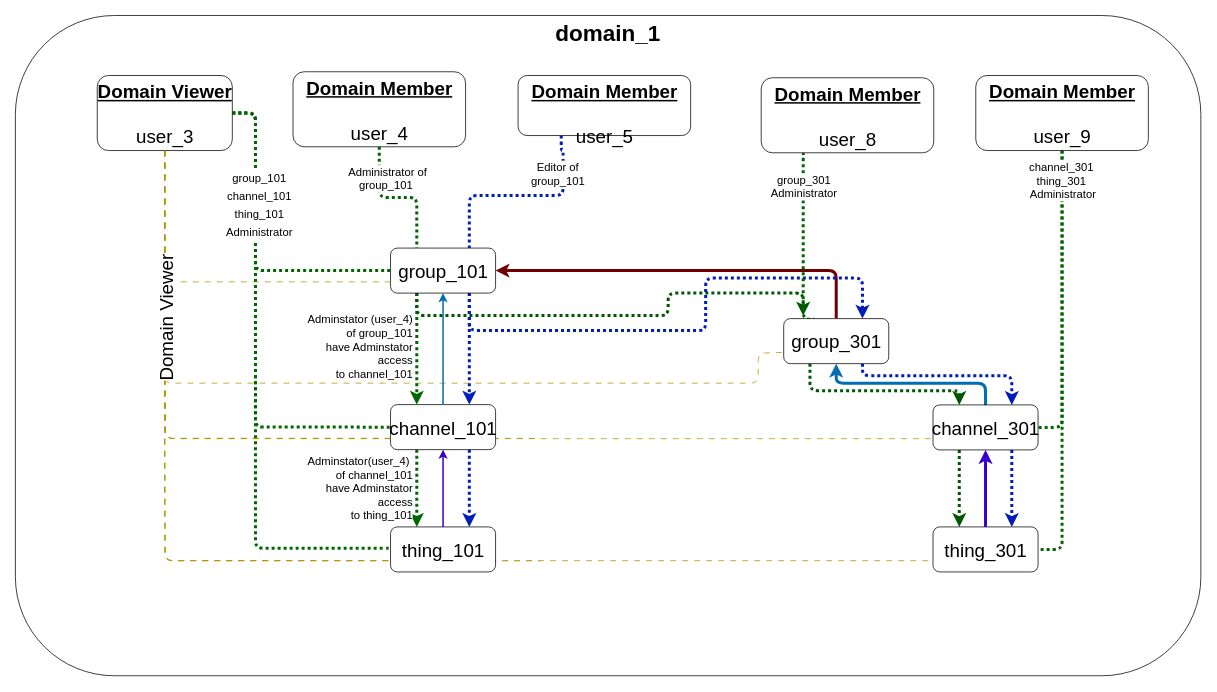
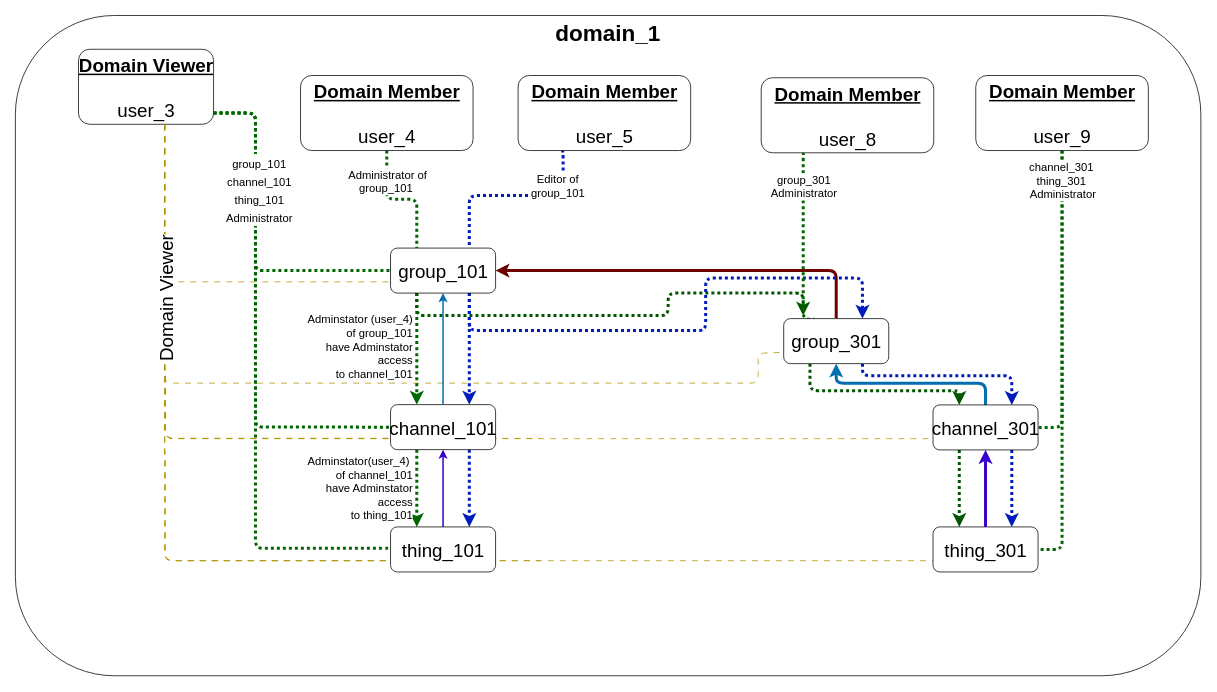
node "Domain Member user_5": size 173x60 -> 173x75
node "Domain Member user_4": moved (379, 109) -> (387, 113)
node "Domain Viewer user_3": moved (165, 113) -> (146, 87)
